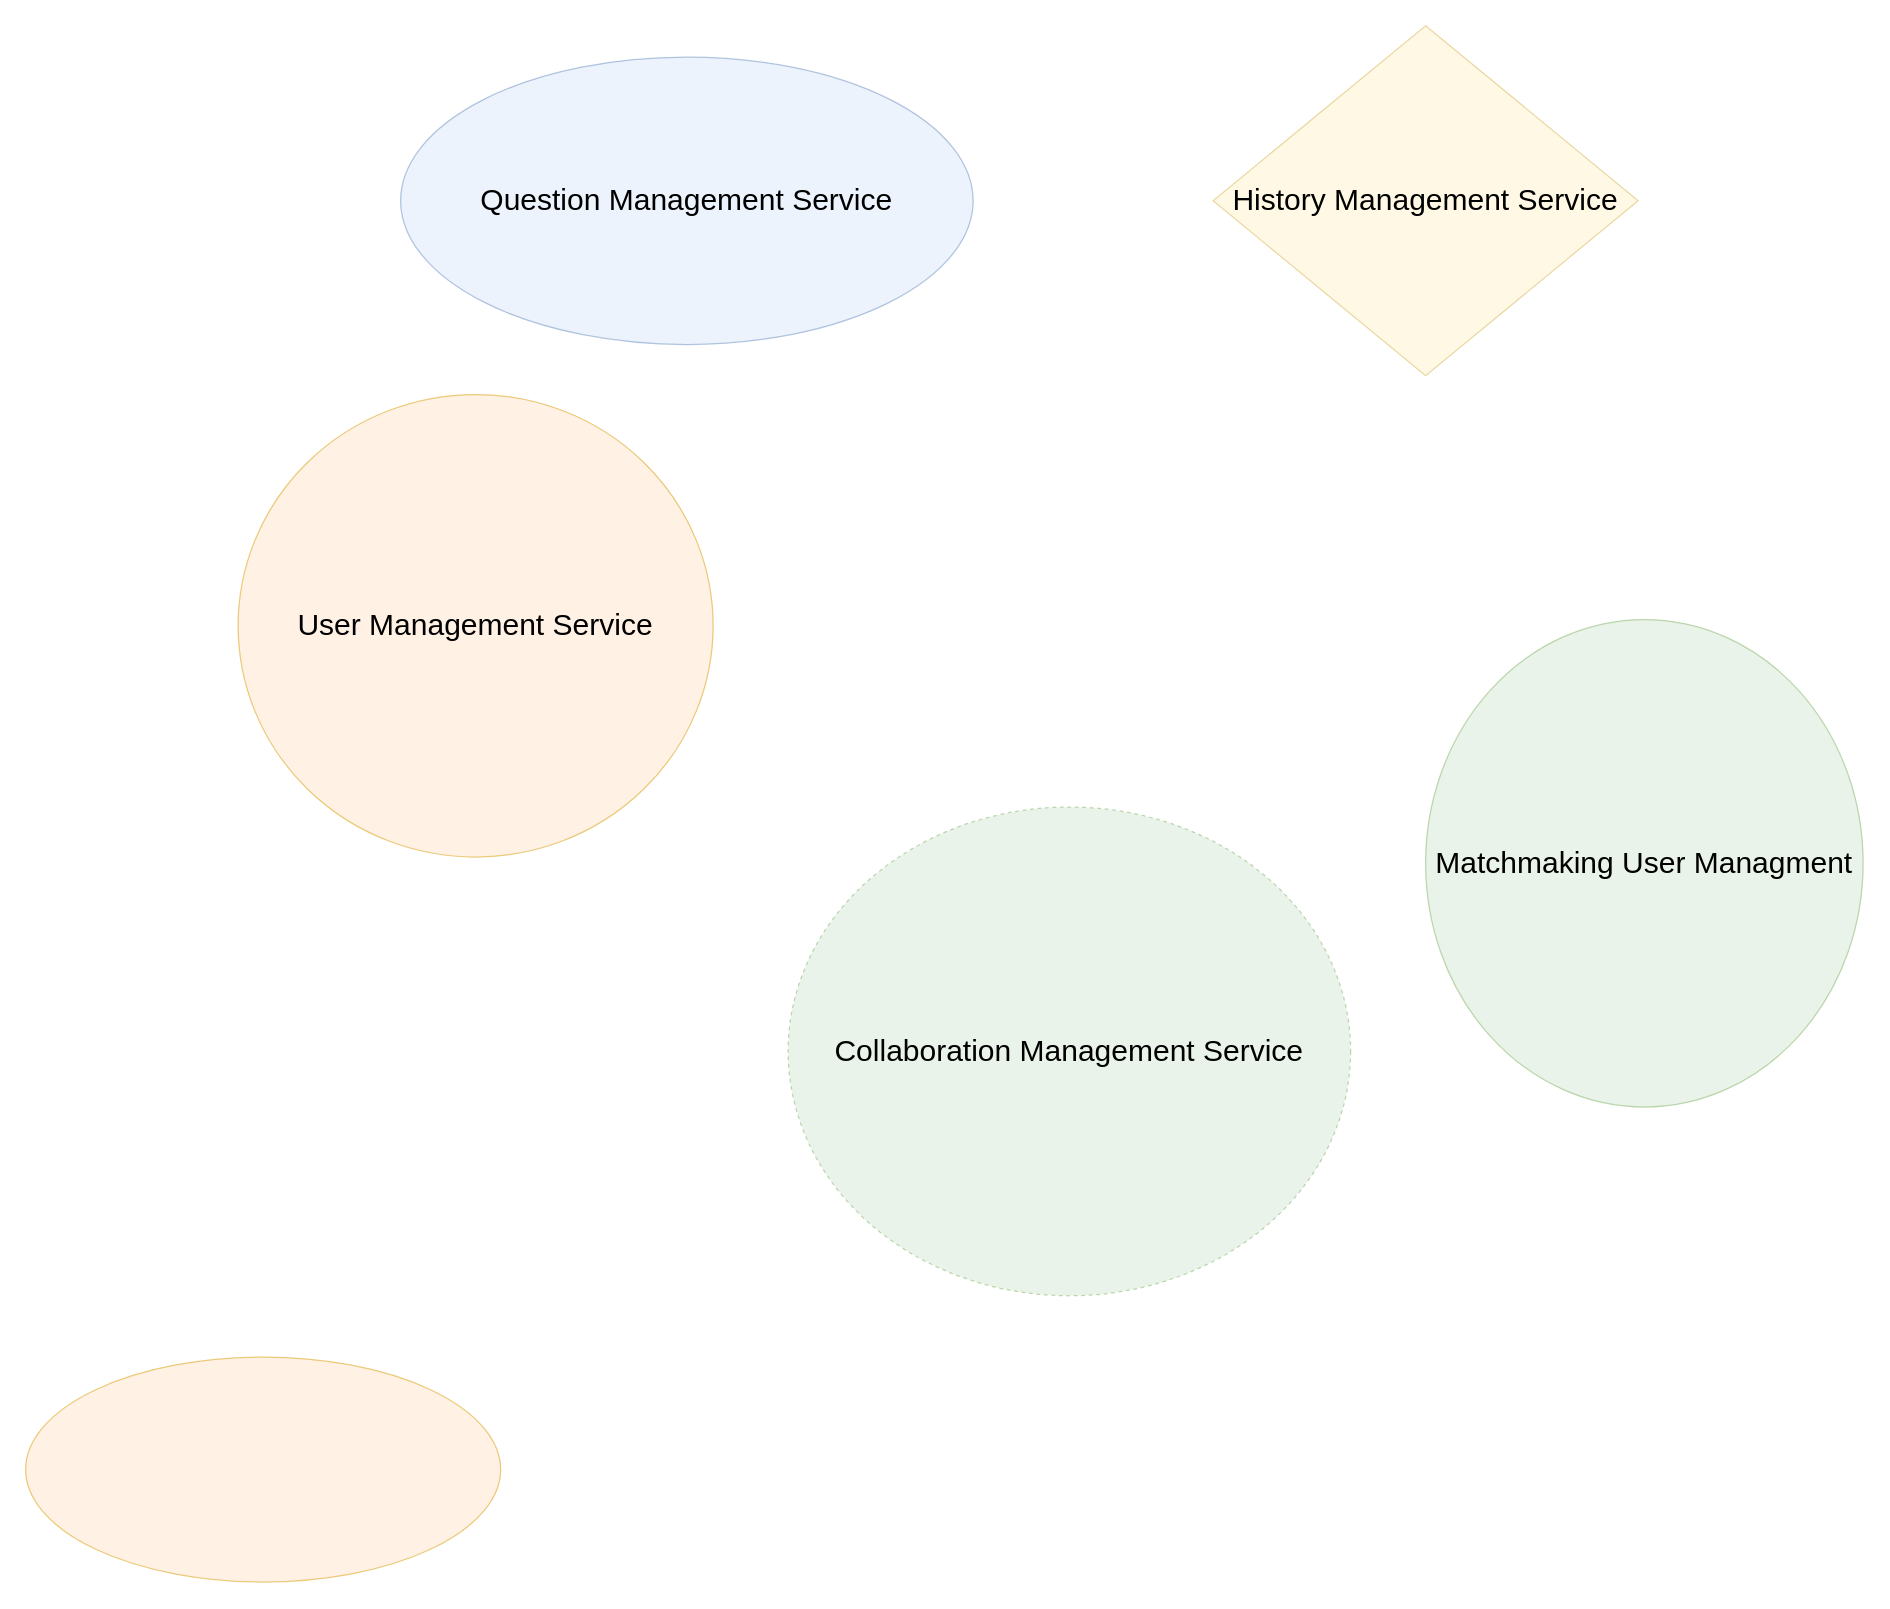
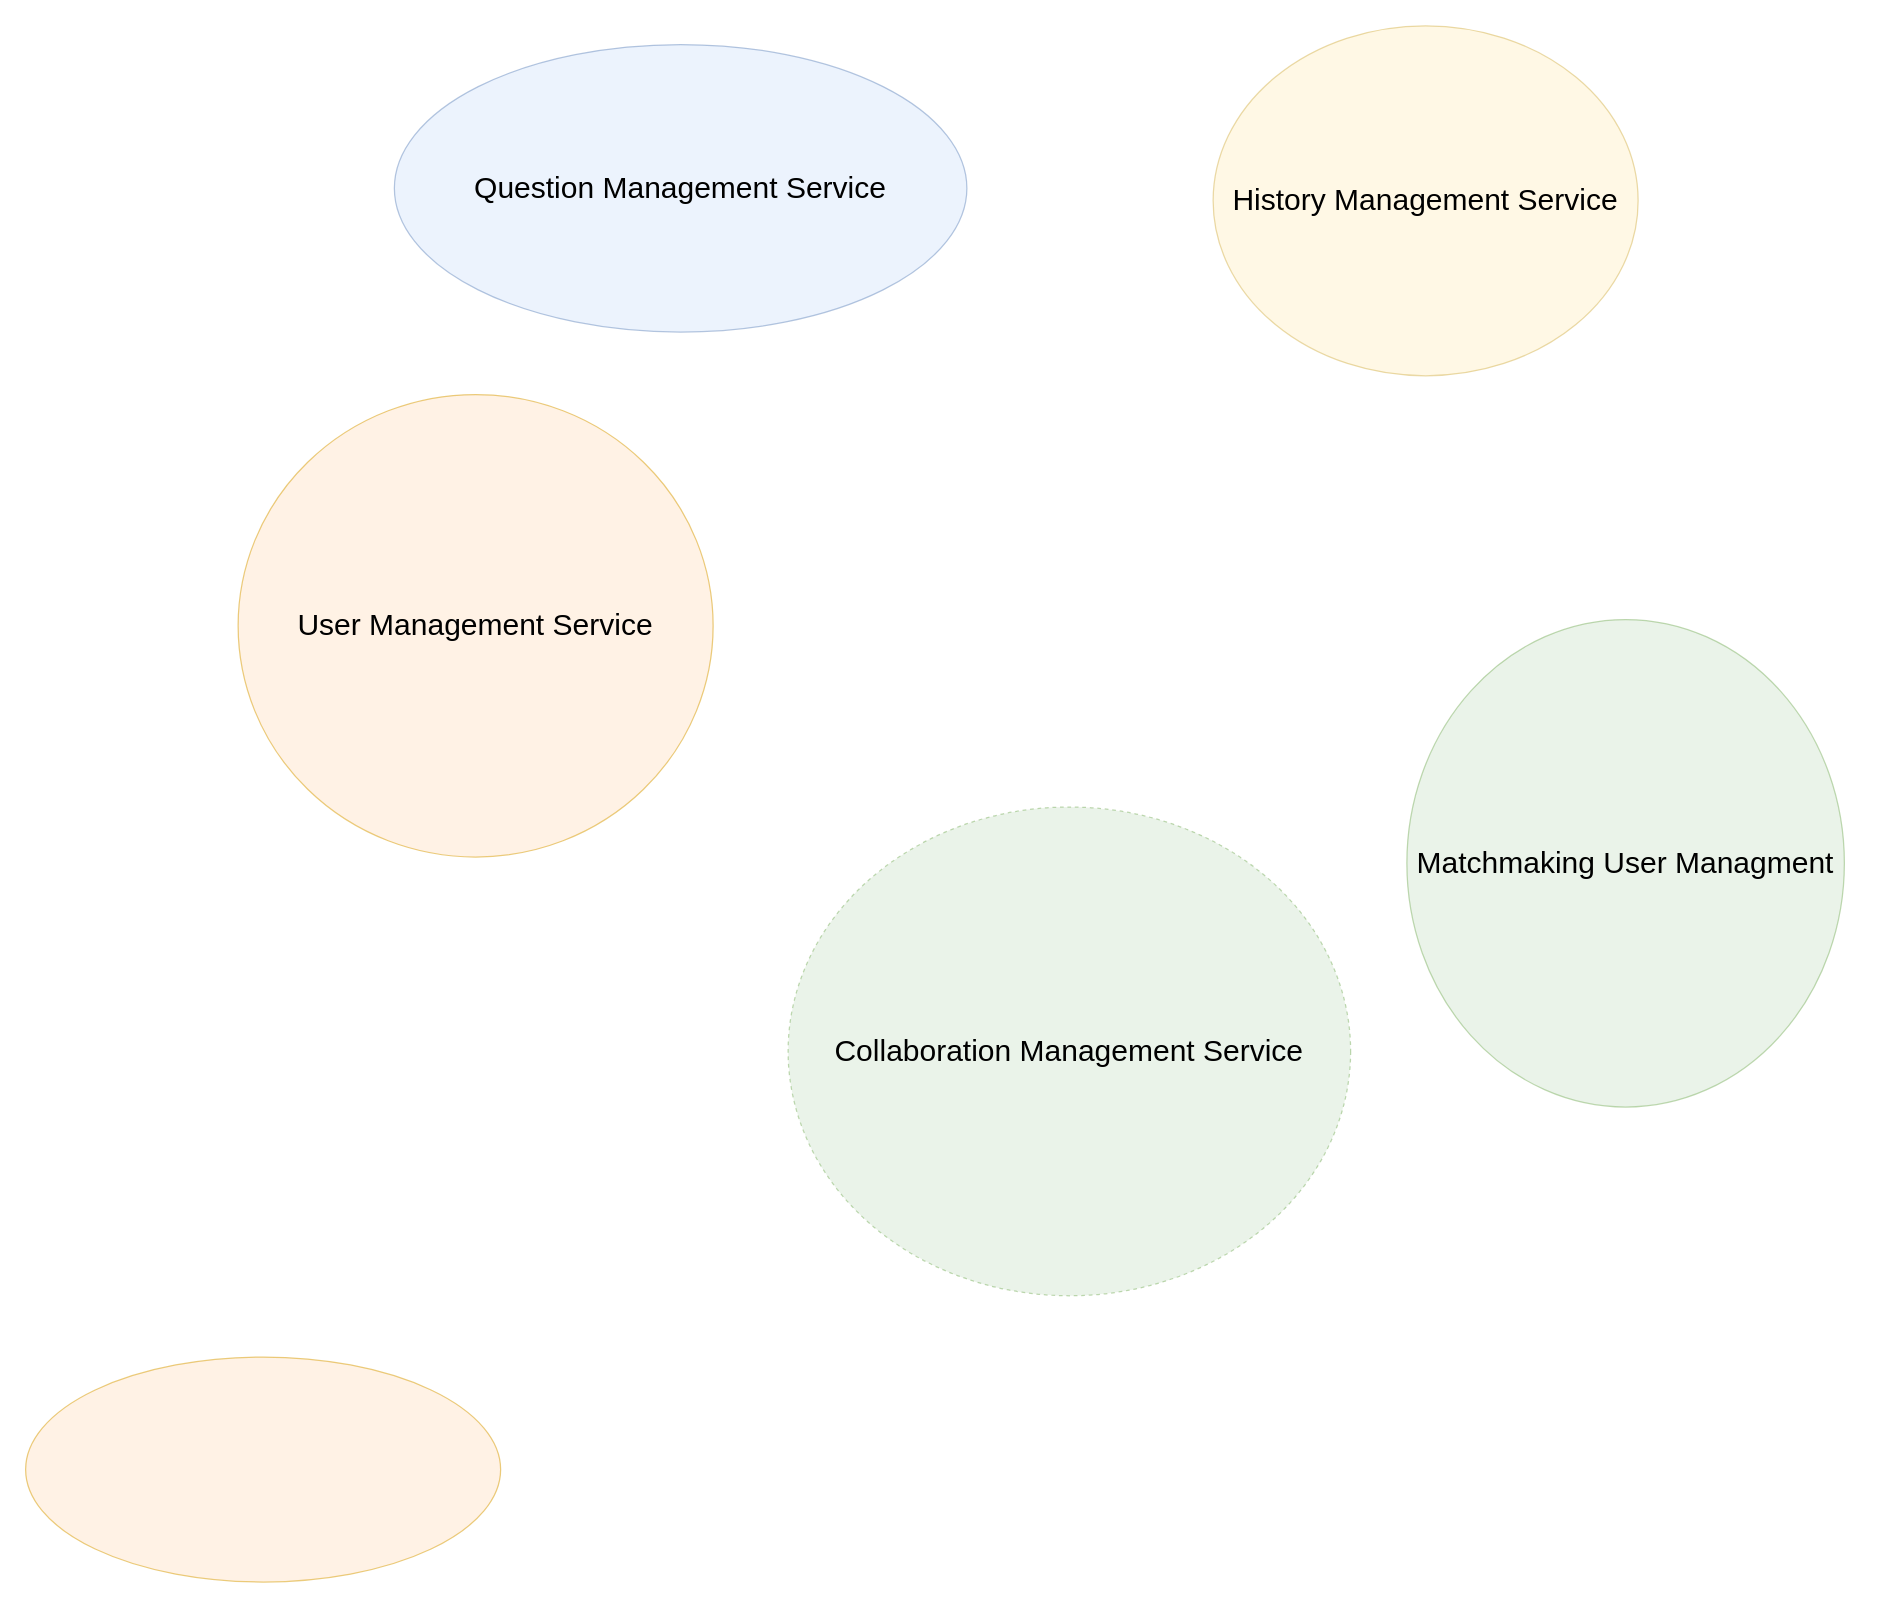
node "Question Management Service": moved (687, 201) -> (681, 188)
node "History Management Service": shape diamond -> ellipse
node "Matchmaking User Managment": moved (1644, 863) -> (1626, 863)
